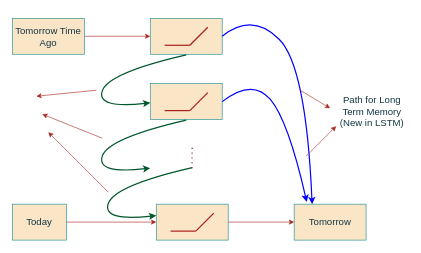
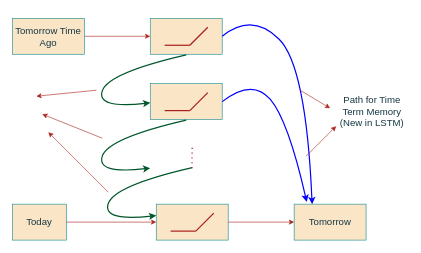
node "Path for Long Term Memory (New in LSTM)": label "Path for Long Term Memory (New in LSTM)" -> "Path for Time Term Memory (New in LSTM)"
